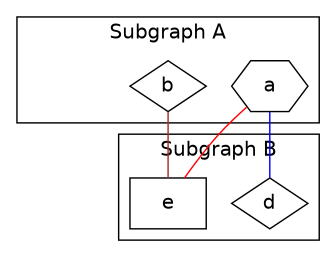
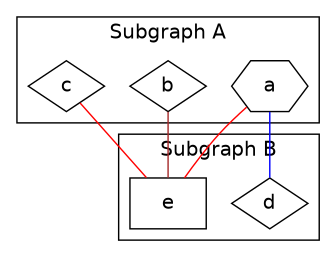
node "c": added
